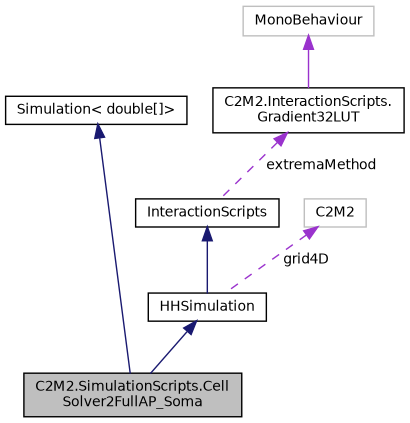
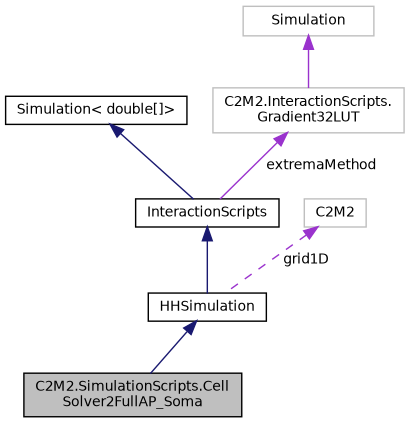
node "MonoBehaviour": label "MonoBehaviour" -> "Simulation"
node "C2M2.InteractionScripts. Gradient32LUT": color black -> grey75
edge "InteractionScripts" -> "C2M2.InteractionScripts. Gradient32LUT": style dashed -> solid
edge "C2M2.SimulationScripts.Cell Solver2FullAP_Soma" -> "Simulation< double[]>": now "InteractionScripts" -> "Simulation< double[]>"
edge "HHSimulation" -> "C2M2": label " grid4D" -> " grid1D"
